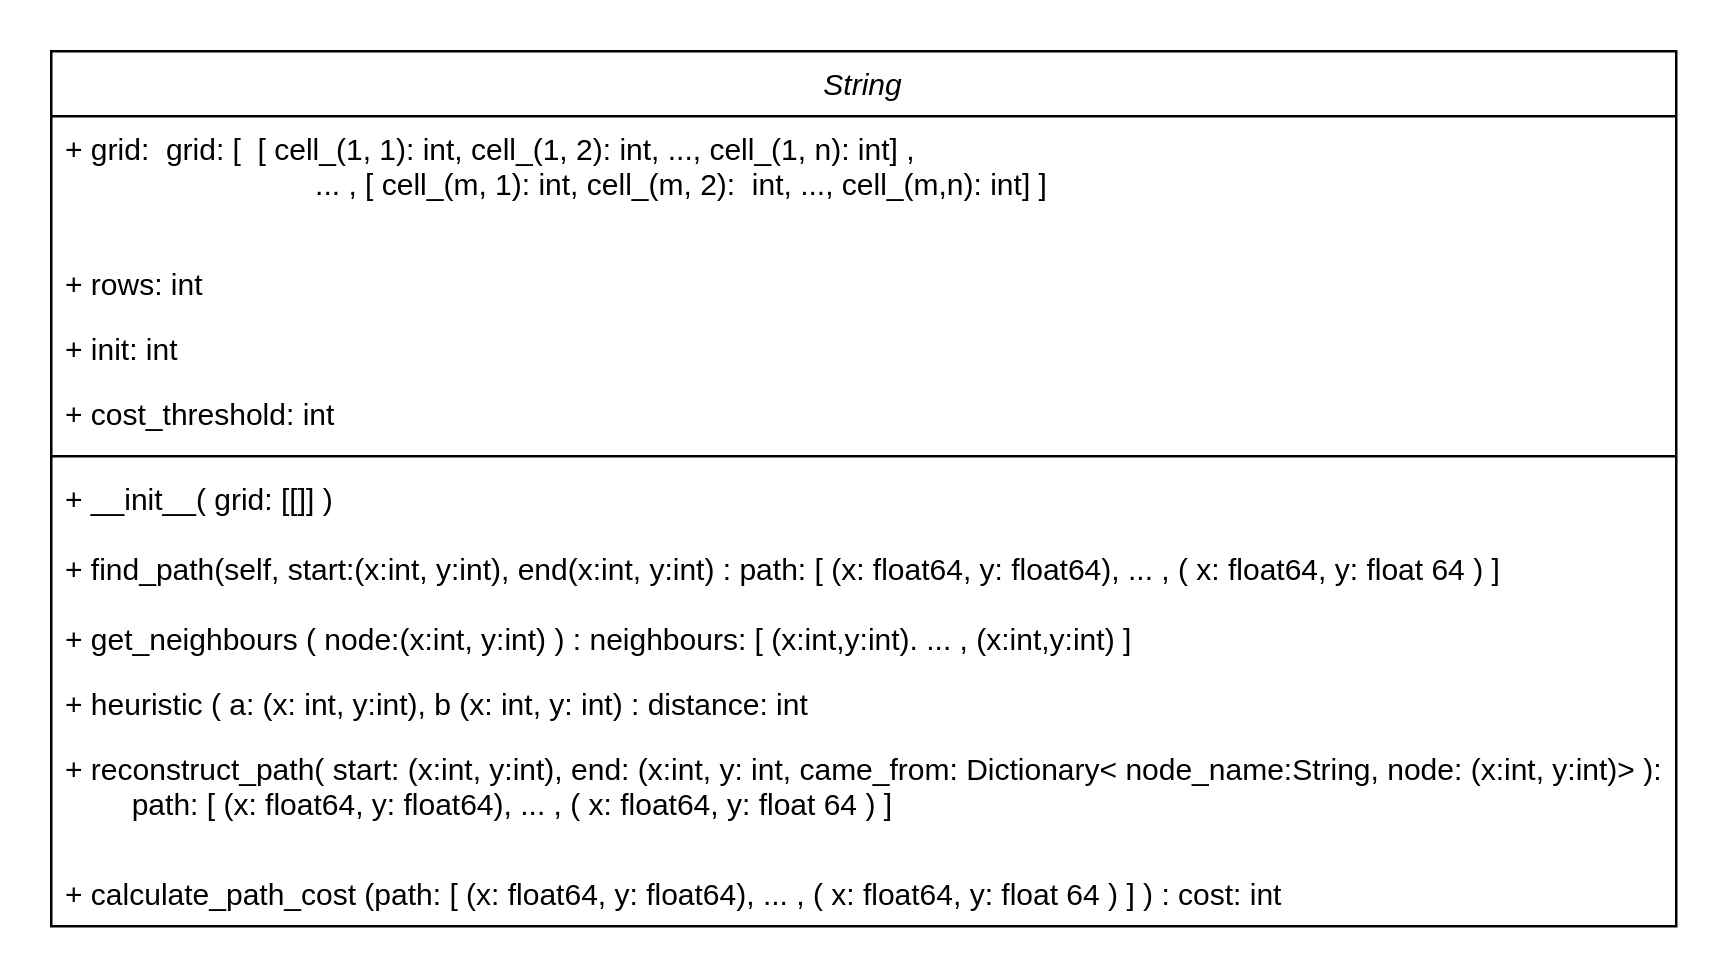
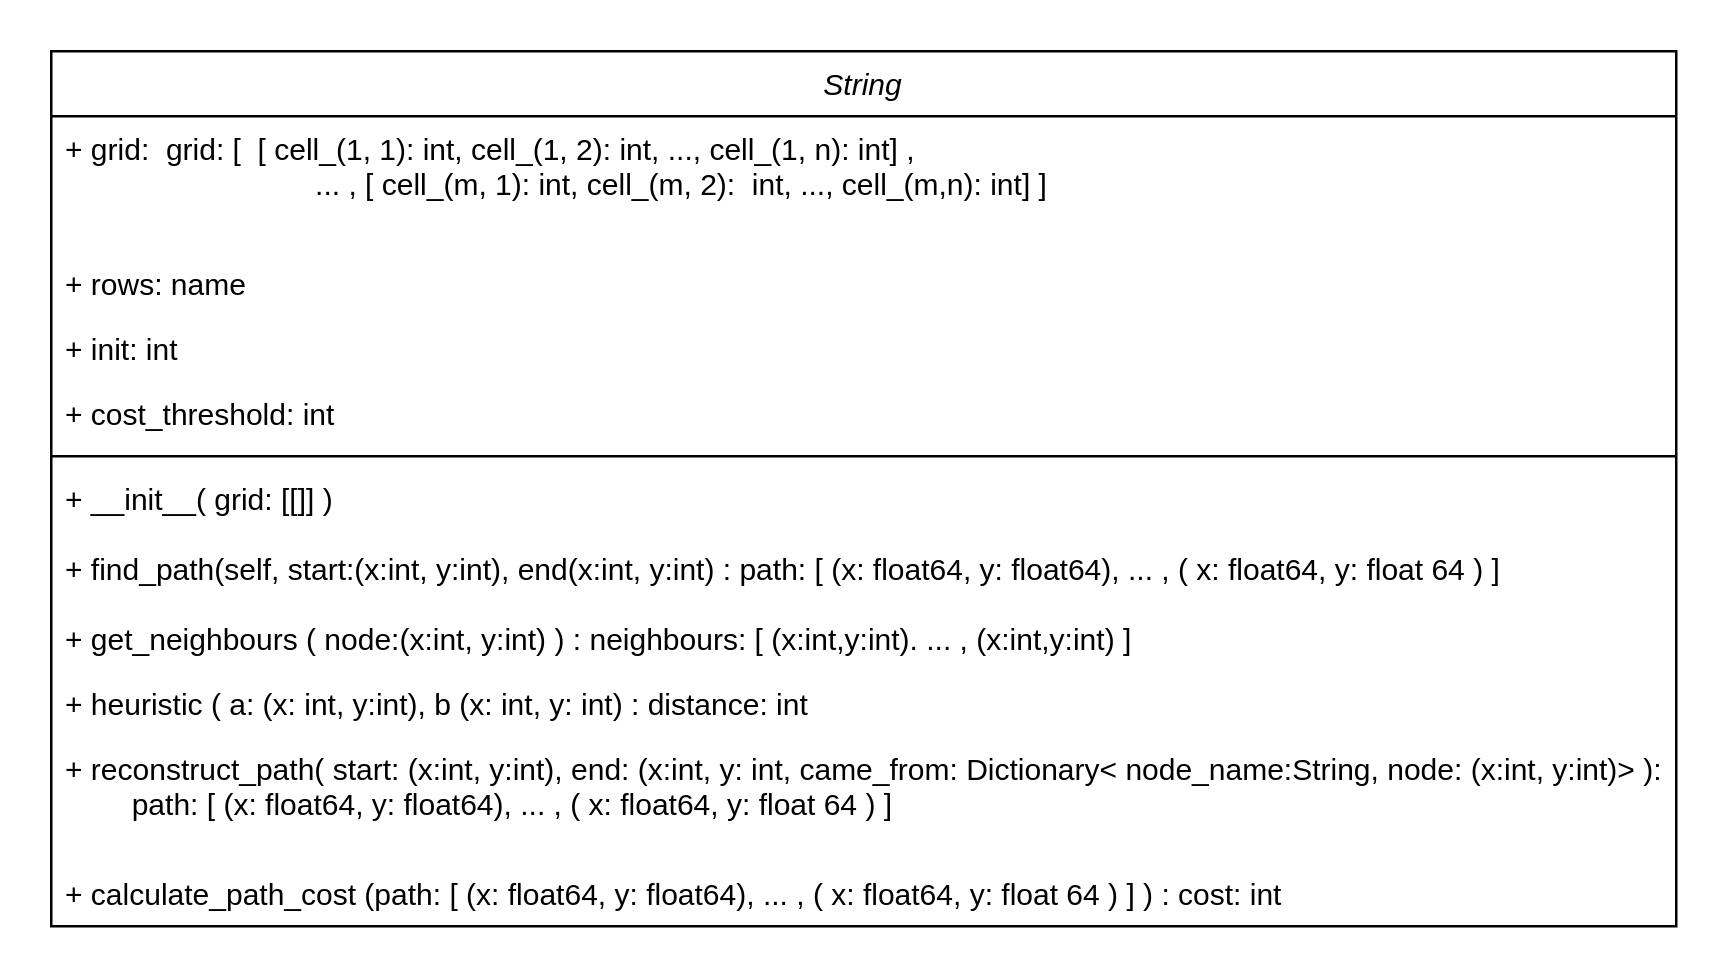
node "+ rows: int": label "+ rows: int" -> "+ rows: name"
